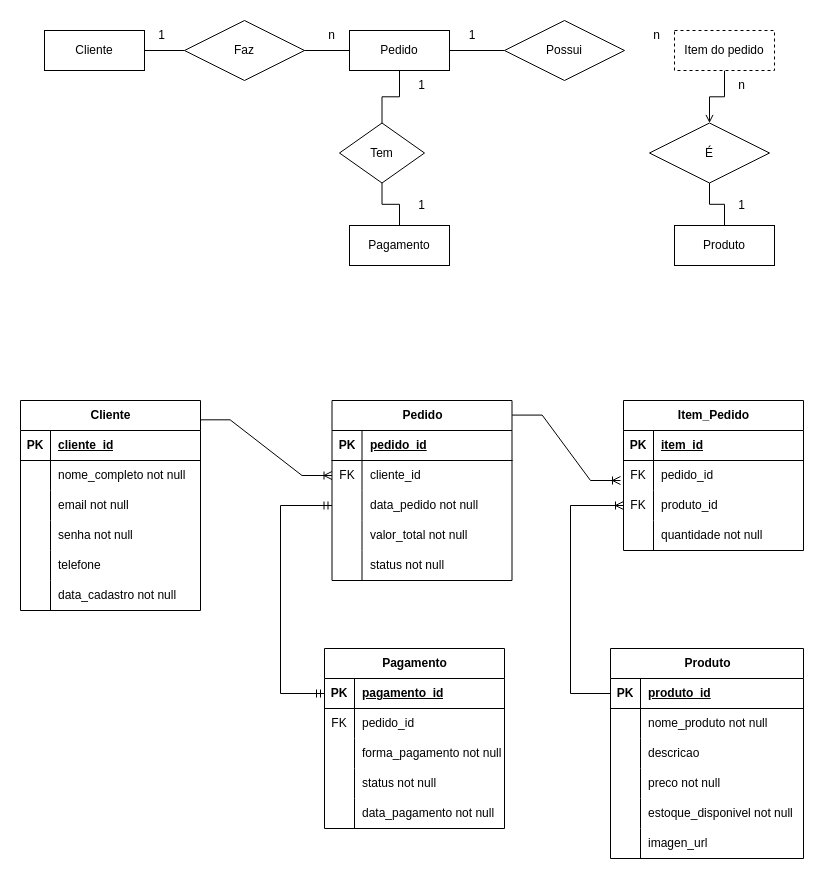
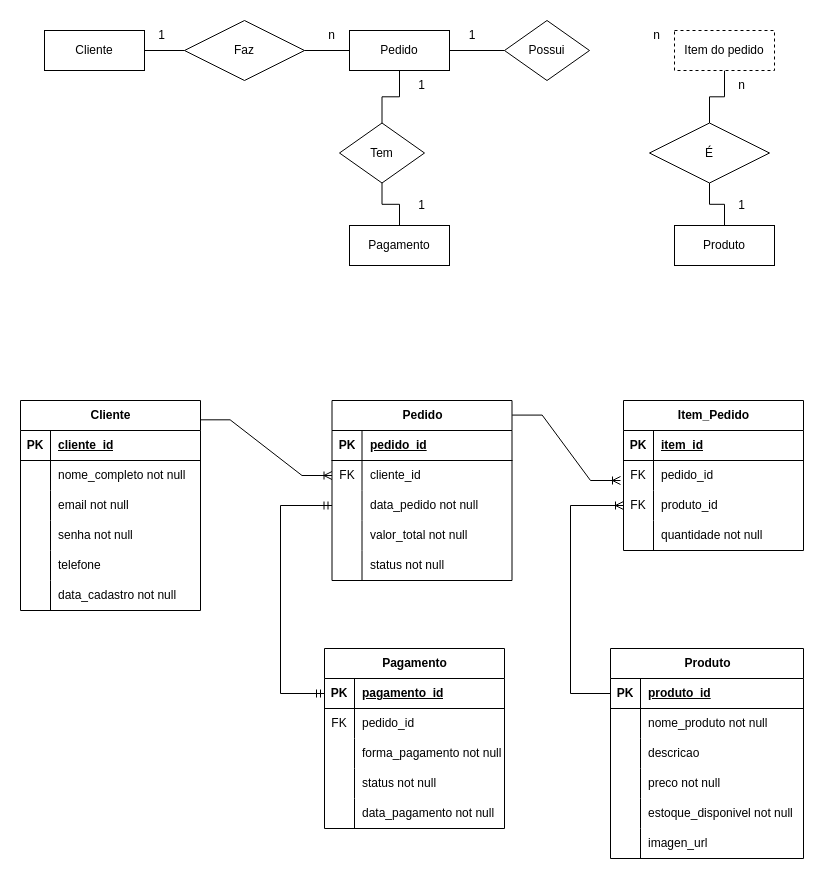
node "Possui": size 120x60 -> 85x60
edge "Item do pedido" -> "É": arrowhead open -> none
